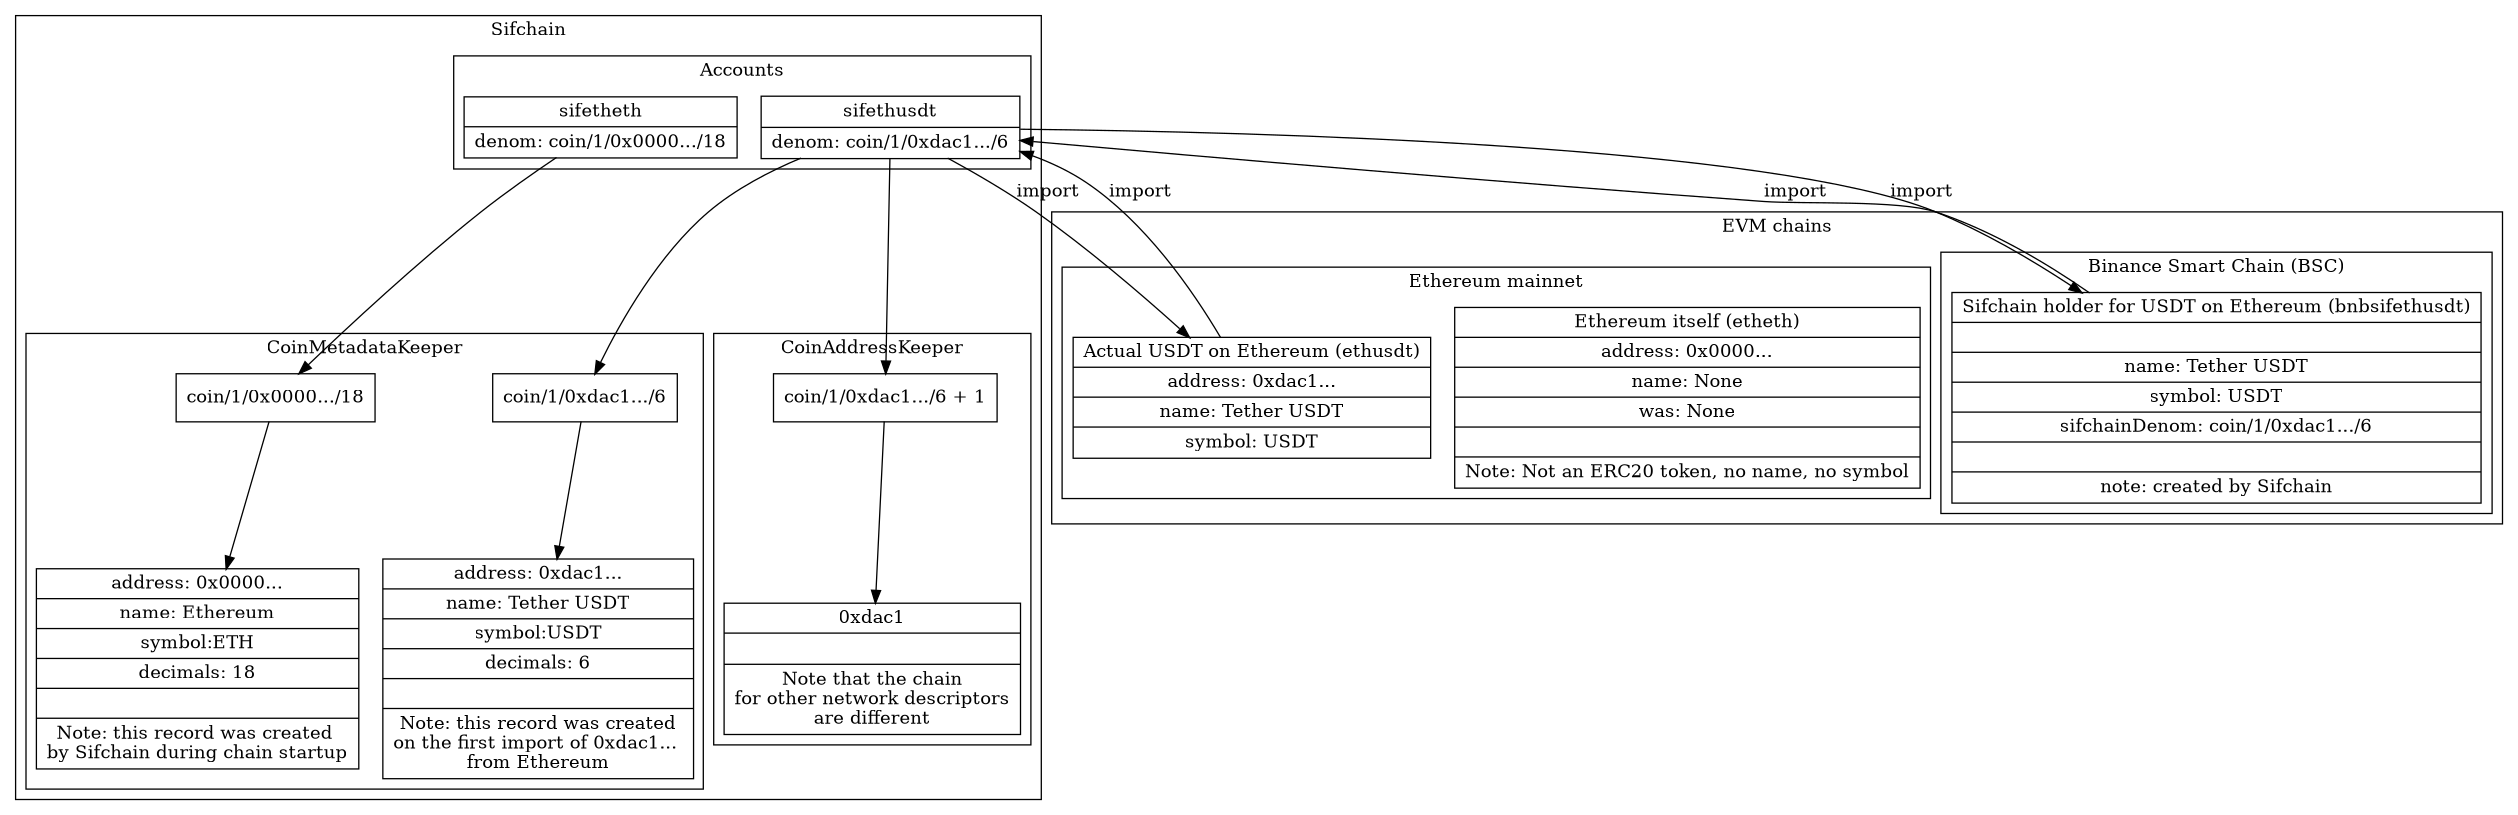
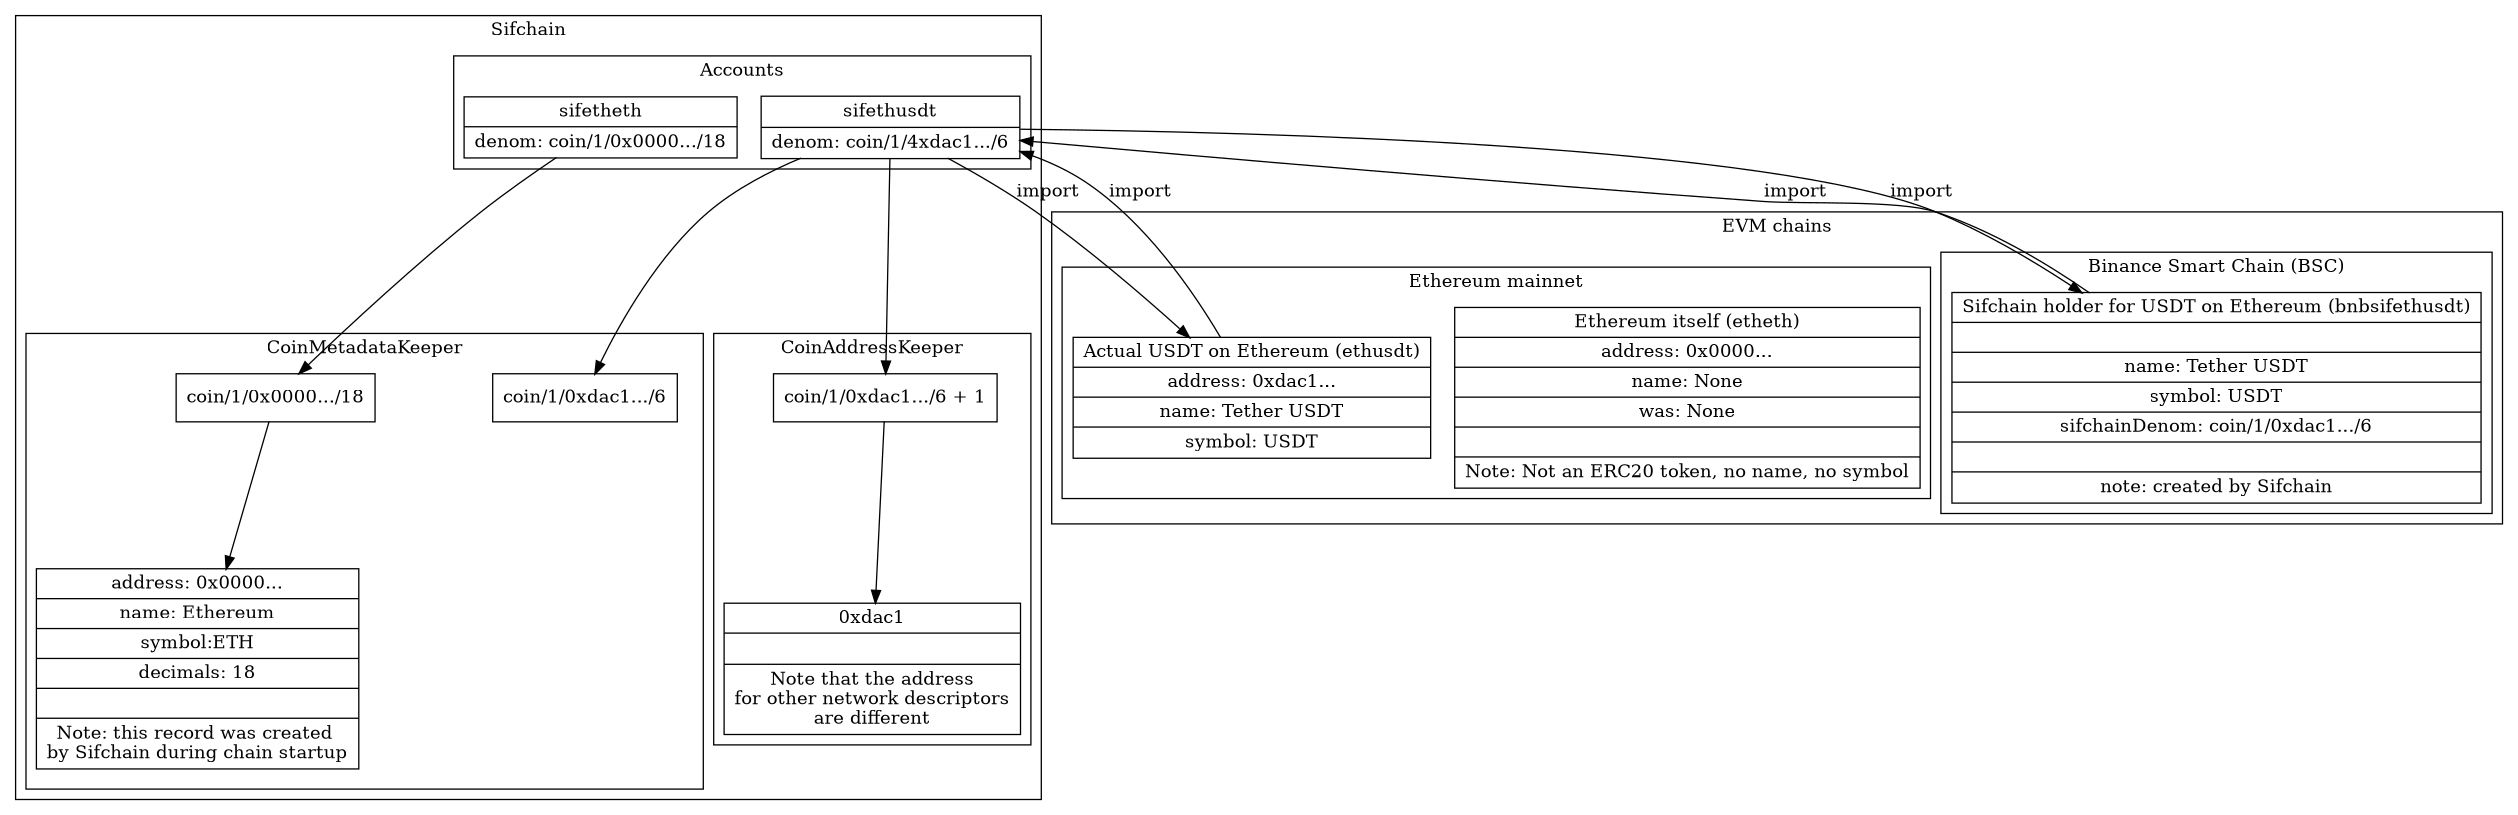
node "sifethusdt": text "denom: coin/1/0xdac1.../6" -> "denom: coin/1/4xdac1.../6"
node "address: 0xdac1...": removed
node "0xdac1": text "Note that the chain" -> "Note that the address"
